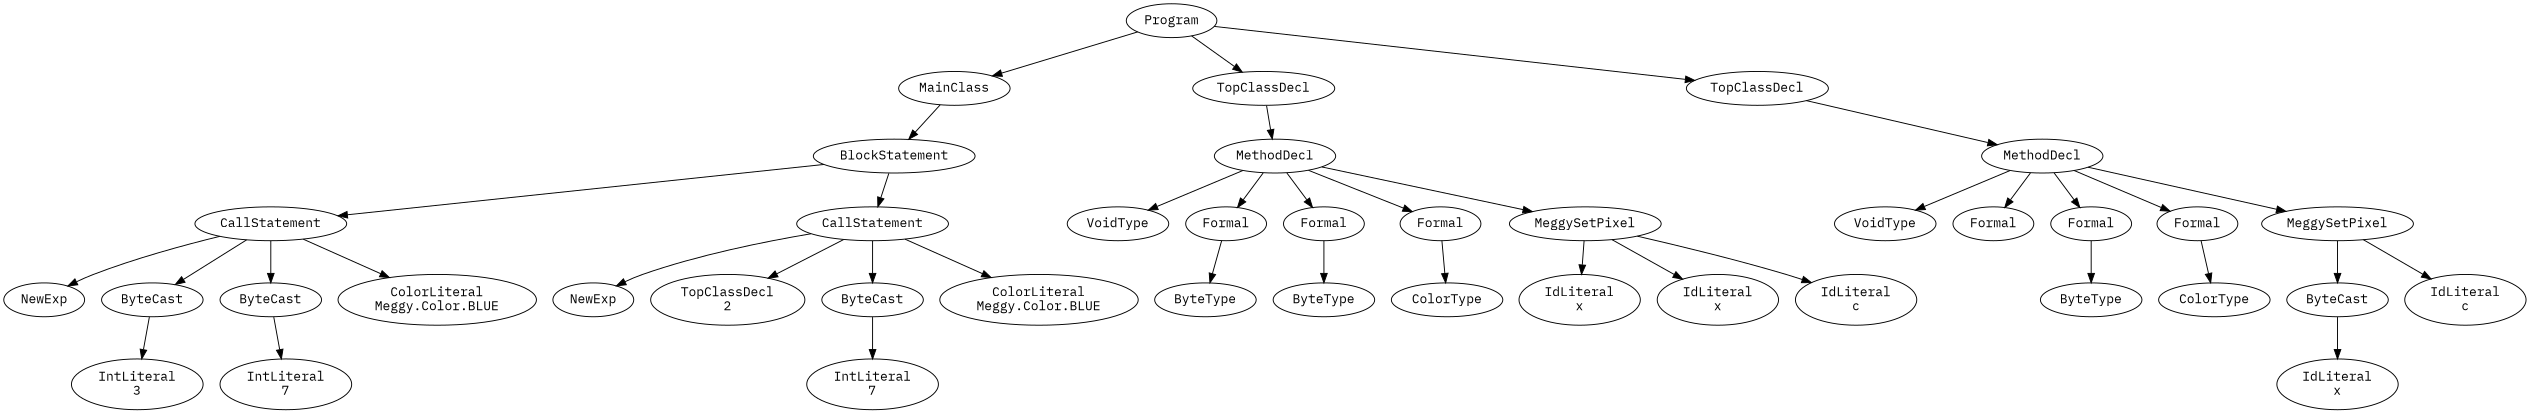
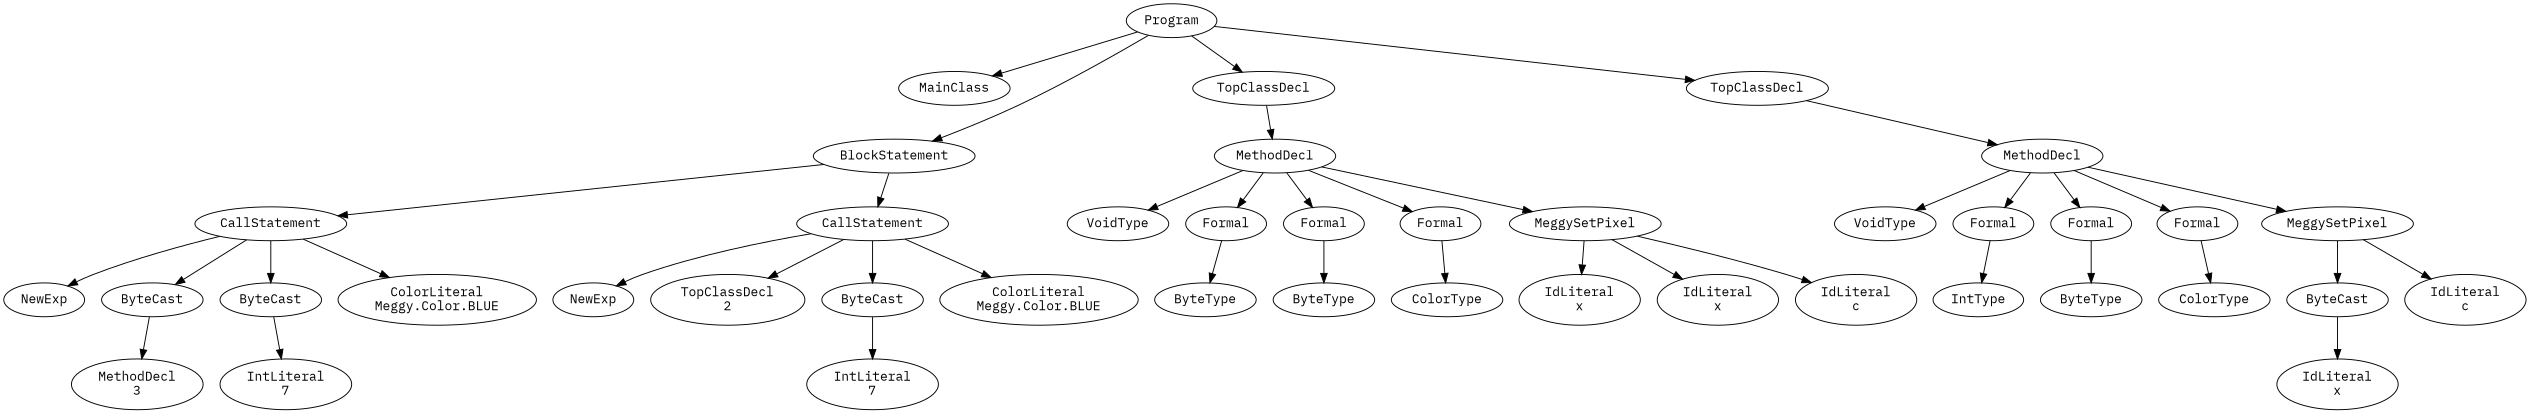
edge "MainClass" -> "BlockStatement": now "Program" -> "BlockStatement"
node "IntType": added
node "IntLiteral 3": label "IntLiteral 3" -> "MethodDecl 3"
